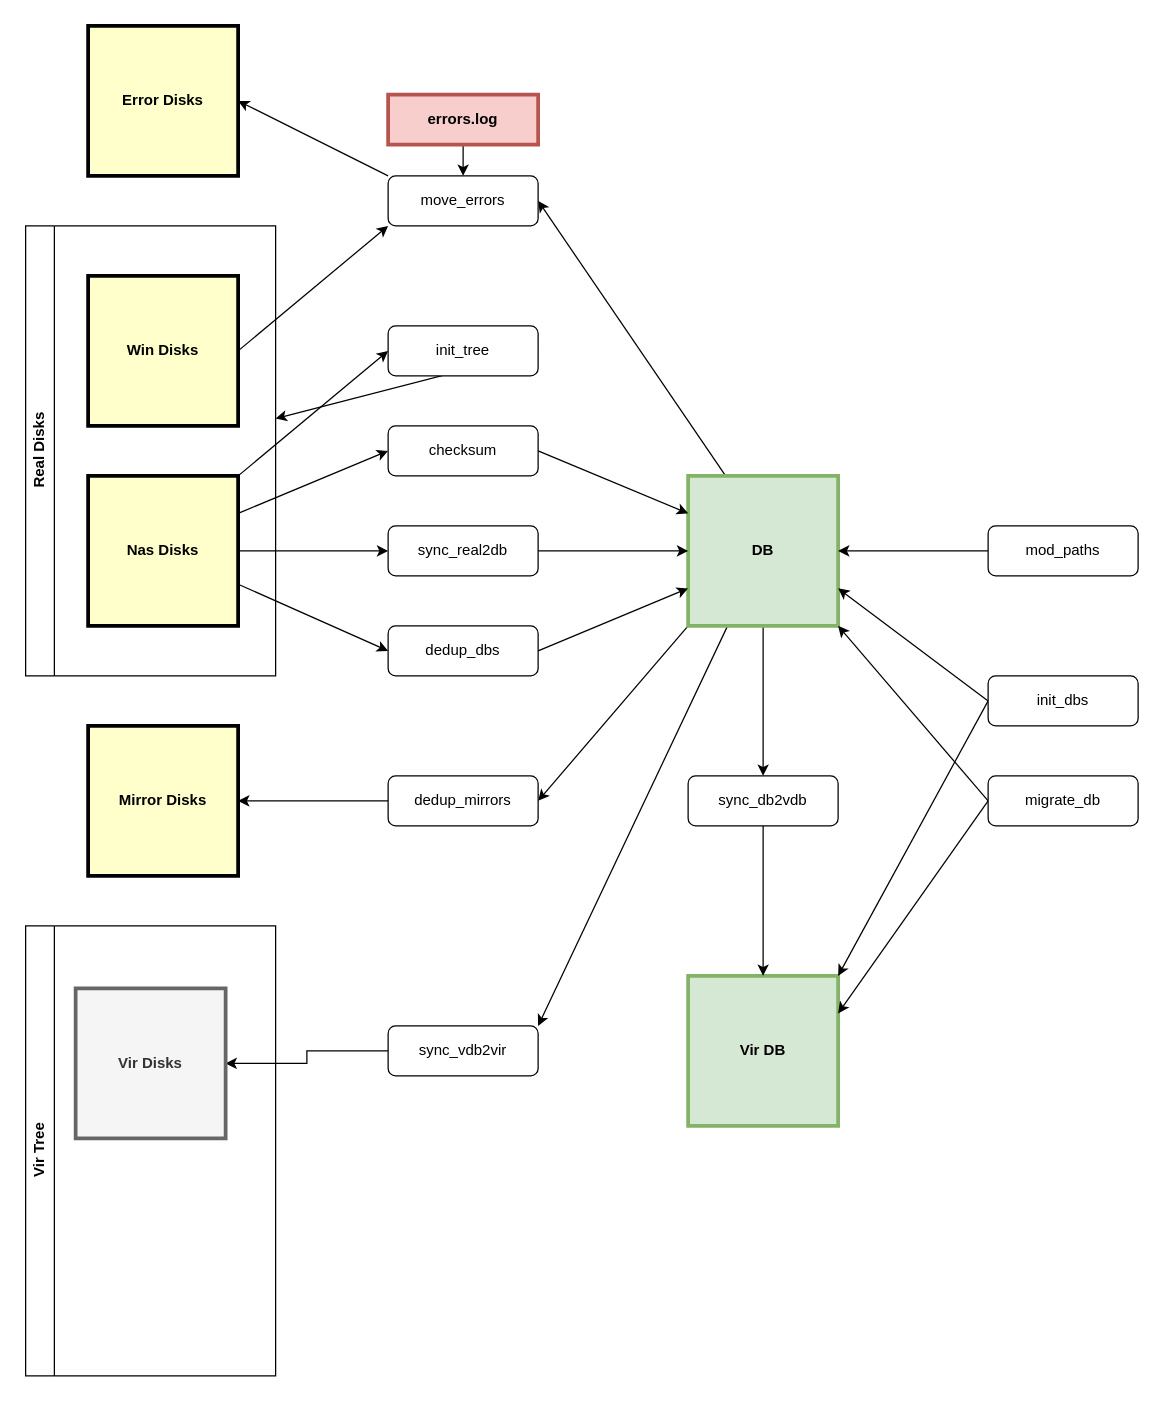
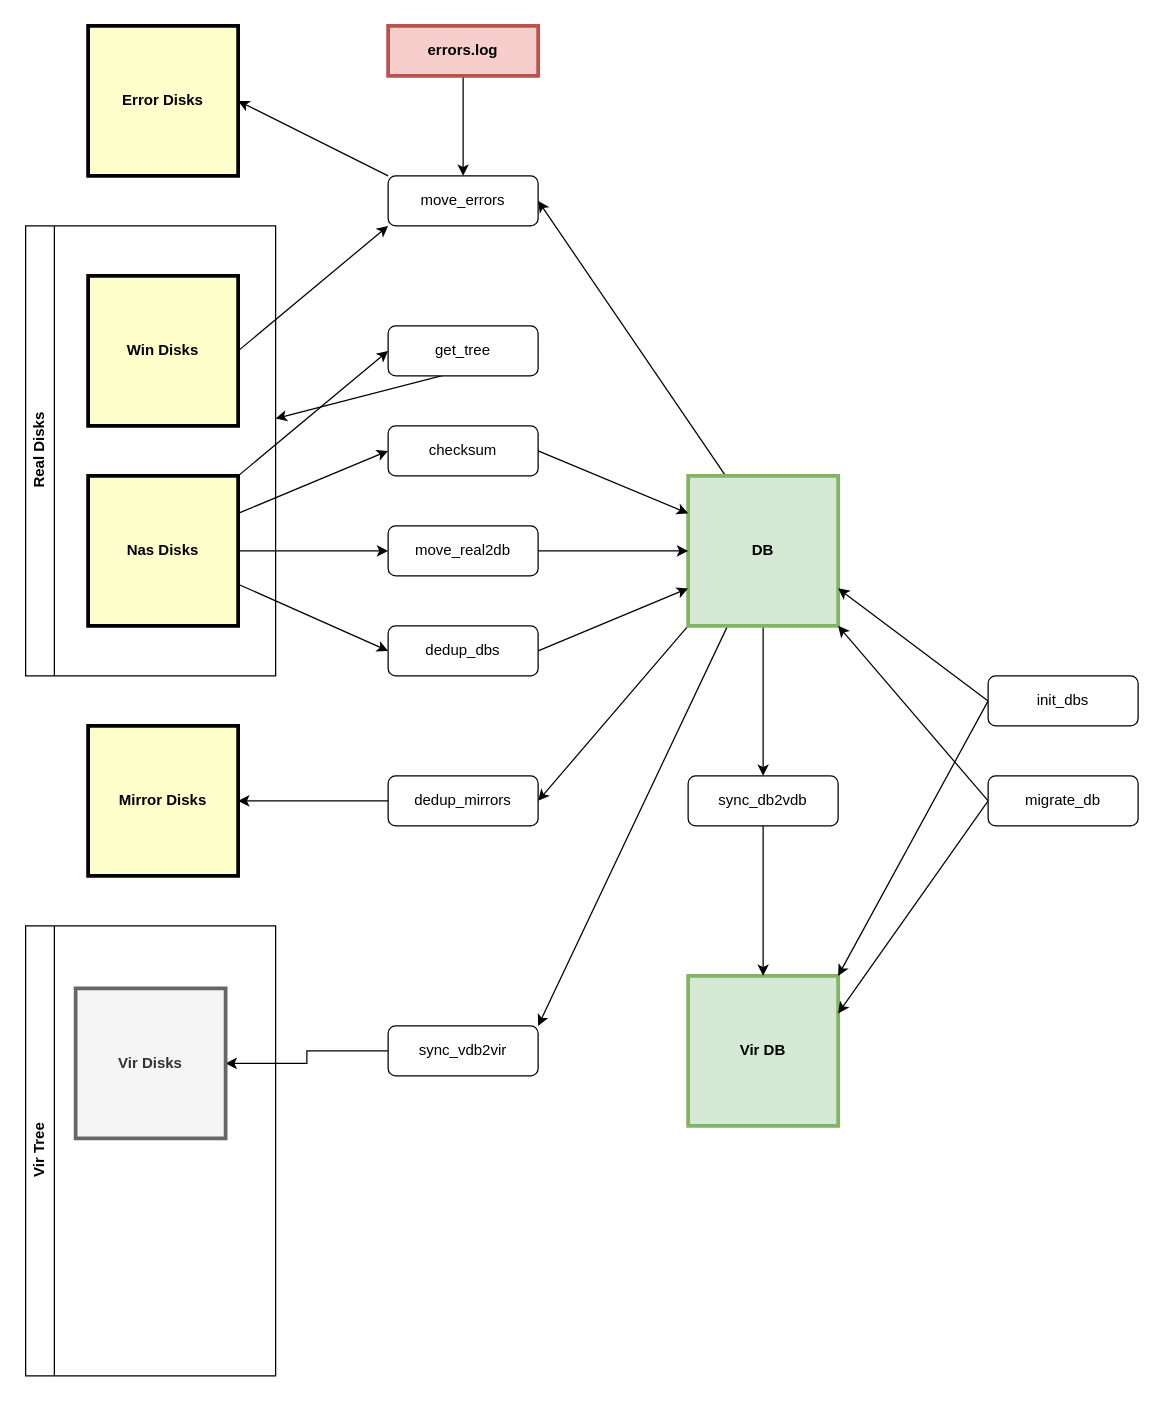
node "errors.log": moved (463, 119) -> (463, 51)
node "init_tree": label "init_tree" -> "get_tree"
node "sync_real2db": label "sync_real2db" -> "move_real2db"
edge "mod_paths" -> "DB": removed
node "mod_paths": removed
